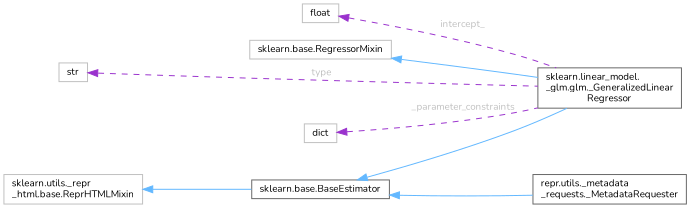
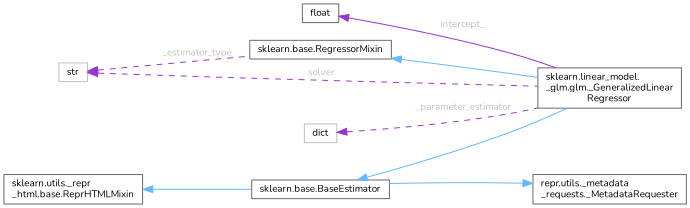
node "float": color grey75 -> gray40
edge "sklearn.linear_model. _glm.glm._GeneralizedLinear Regressor" -> "float": style dashed -> solid
node "sklearn.base.RegressorMixin": color grey75 -> gray40
edge "sklearn.base.RegressorMixin" -> "str": added, label "_estimator_type"
edge "sklearn.linear_model. _glm.glm._GeneralizedLinear Regressor" -> "str": label " type" -> " solver"
edge "sklearn.linear_model. _glm.glm._GeneralizedLinear Regressor" -> "dict": label " _parameter_constraints" -> " _parameter_estimator"
node "sklearn.utils._repr _html.base.ReprHTMLMixin": color grey75 -> gray40
edge "repr.utils._metadata _requests._MetadataRequester" -> "sklearn.base.BaseEstimator": reversed
